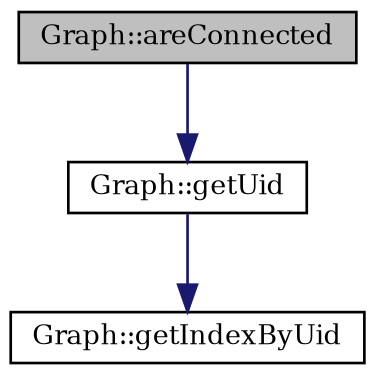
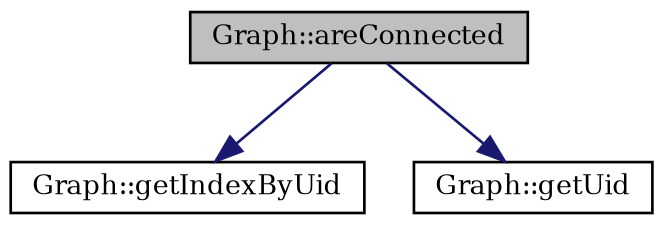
edge "Graph::getUid" -> "Graph::getIndexByUid": now "Graph::areConnected" -> "Graph::getIndexByUid"
